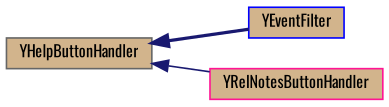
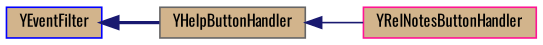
edge "YEventFilter" -> "YHelpButtonHandler": reversed
